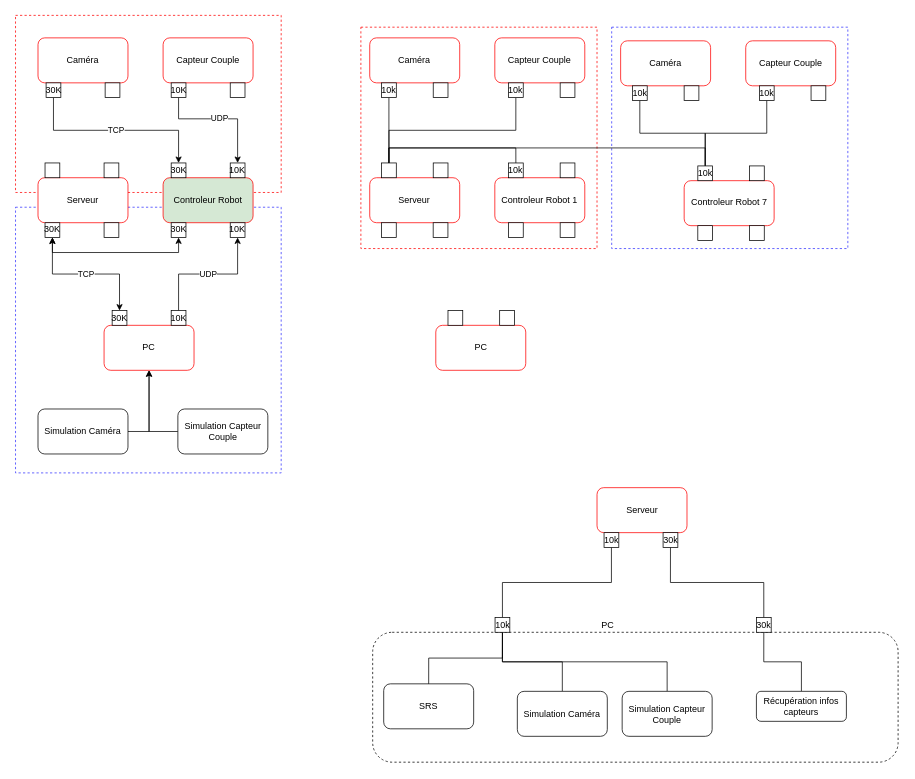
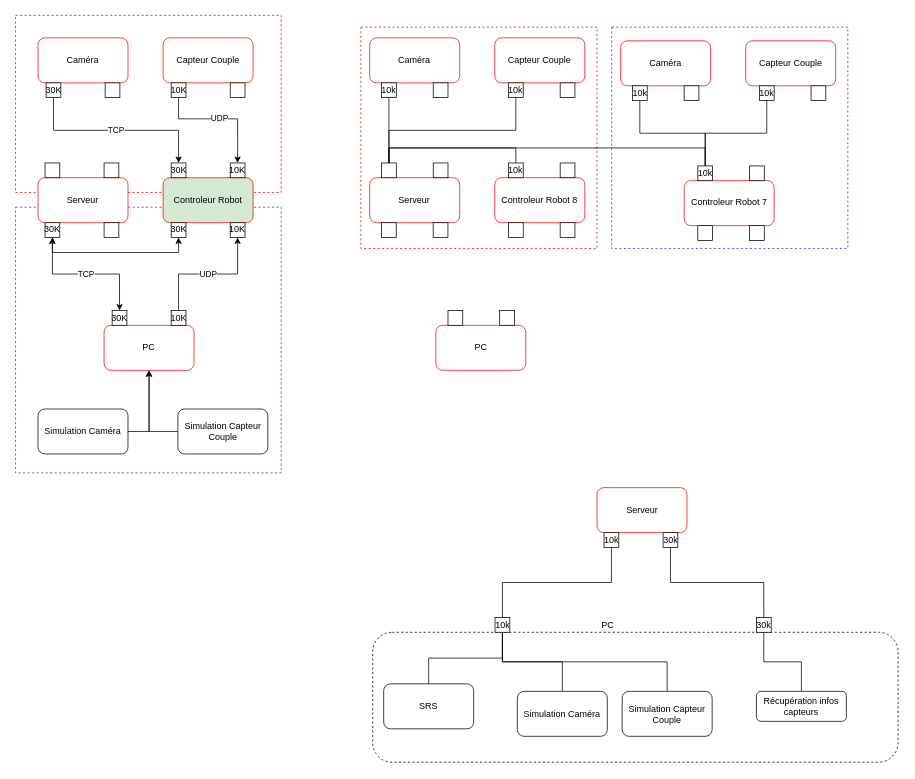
node "Controleur Robot 1": label "Controleur Robot 1" -> "Controleur Robot 8"
